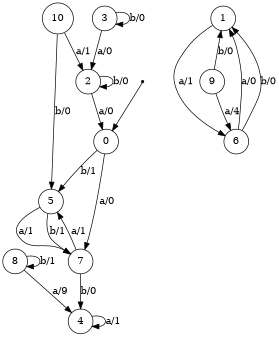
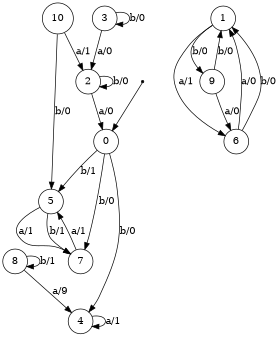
edge "1" -> "9": added, label "b/0"
edge "9" -> "6": label "a/4" -> "a/0"
edge "0" -> "7": label "a/0" -> "b/0"
edge "7" -> "4": now "0" -> "4"
